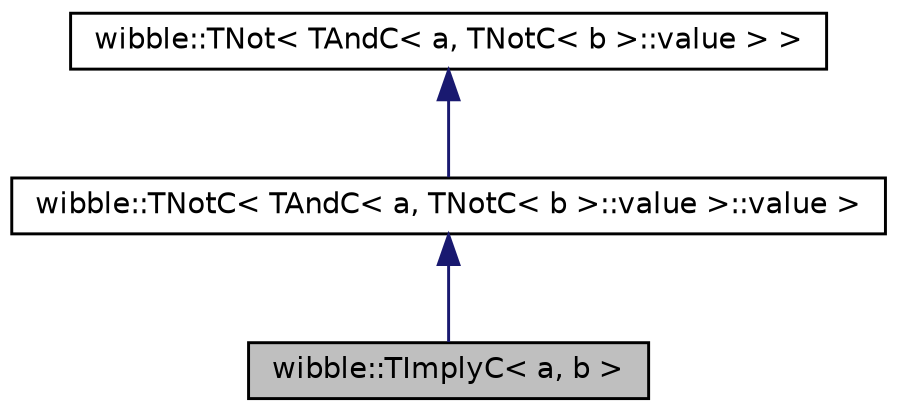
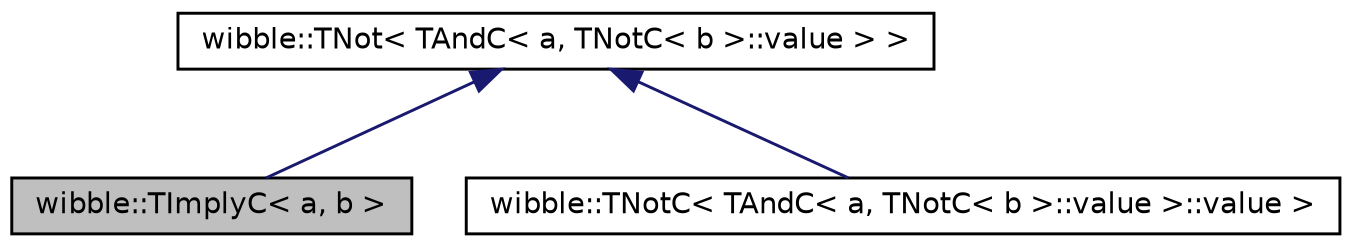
edge "wibble::TImplyC< a, b >" -> "wibble::TNotC< TAndC< a, TNotC< b >::value >::value >": now "wibble::TImplyC< a, b >" -> "wibble::TNot< TAndC< a, TNotC< b >::value > >"
